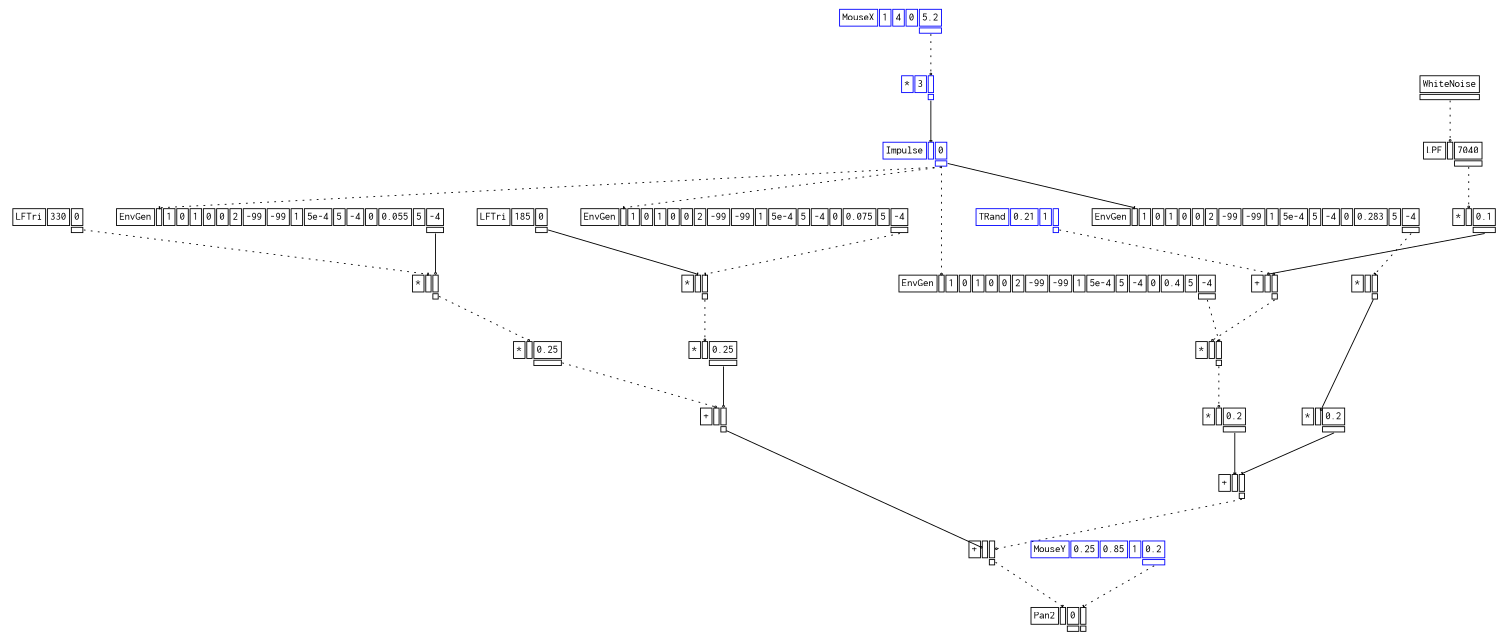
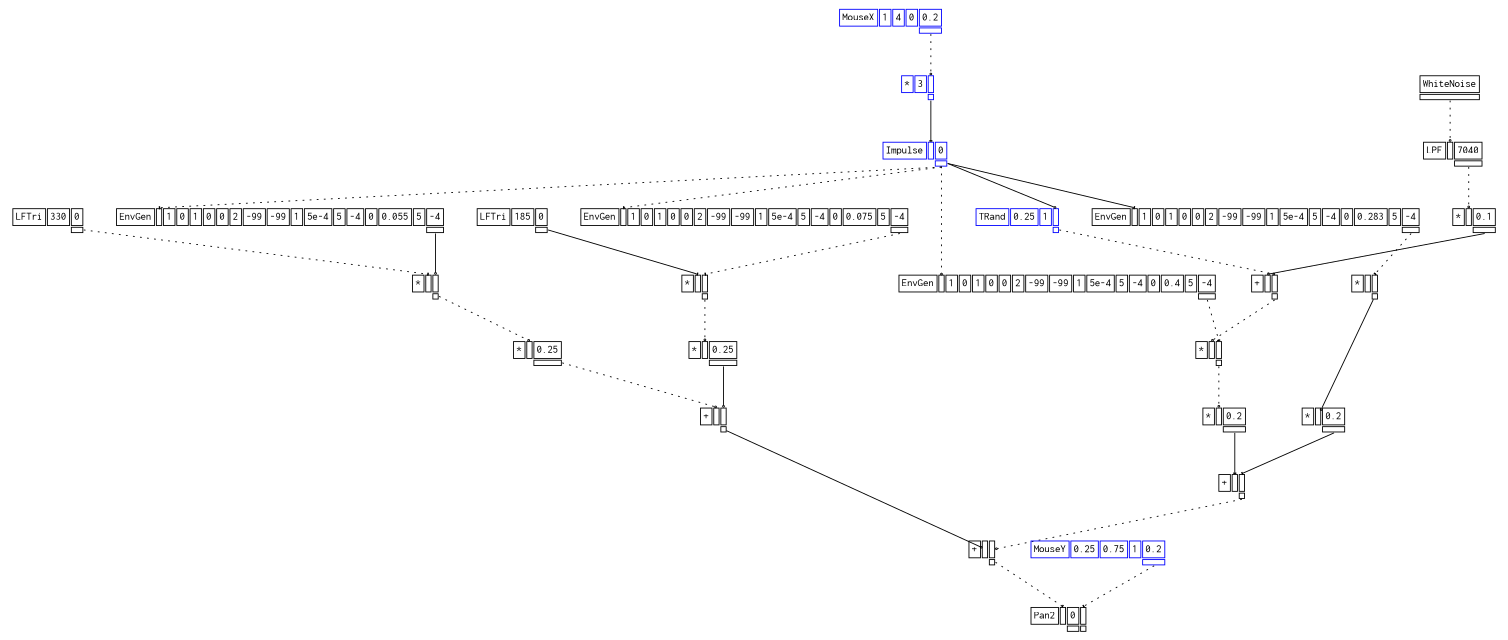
node "MouseX": text "5.2" -> "0.2"
edge "Impulse" -> "TRand": added
node "TRand": text "0.21" -> "0.25"
node "MouseY": text "0.85" -> "0.75"
